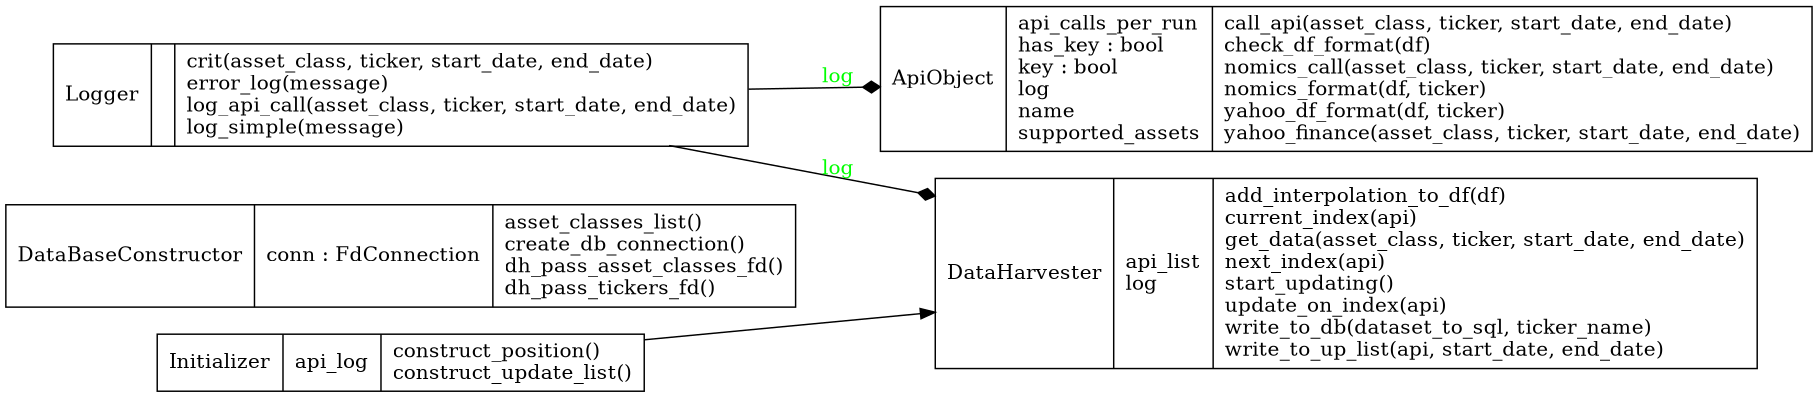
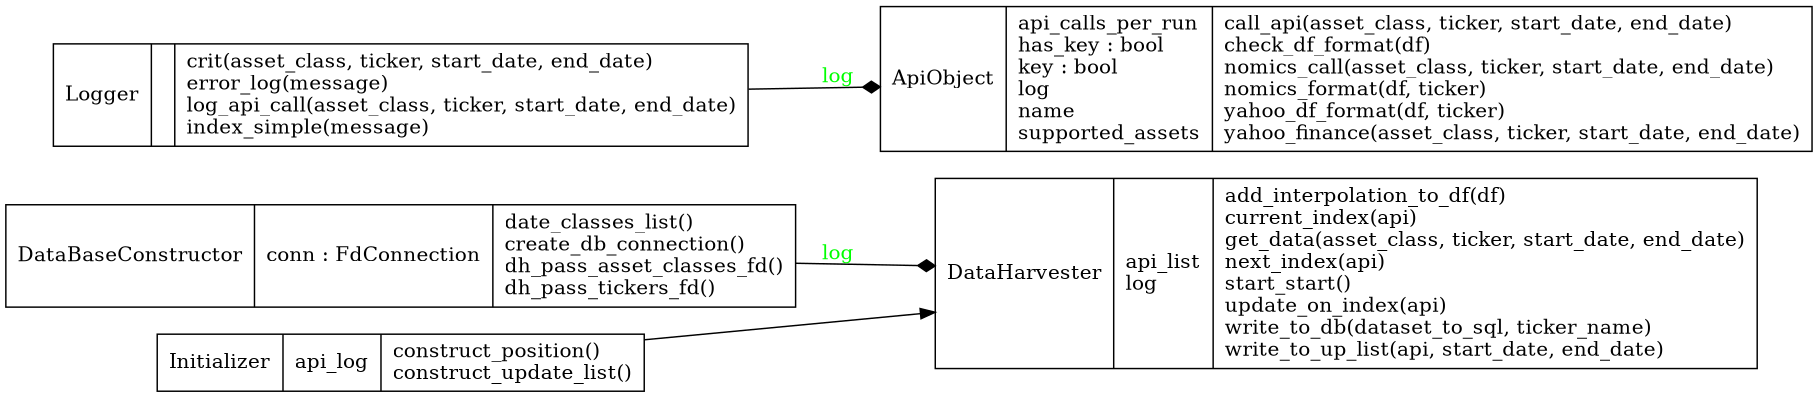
node "Logger": text "log_simple(message)" -> "index_simple(message)"
edge "Logger" -> "DataHarvester": now "DataBaseConstructor" -> "DataHarvester"
node "DataBaseConstructor": text "asset_classes_list()" -> "date_classes_list()"
node "DataHarvester": text "start_updating()" -> "start_start()"
